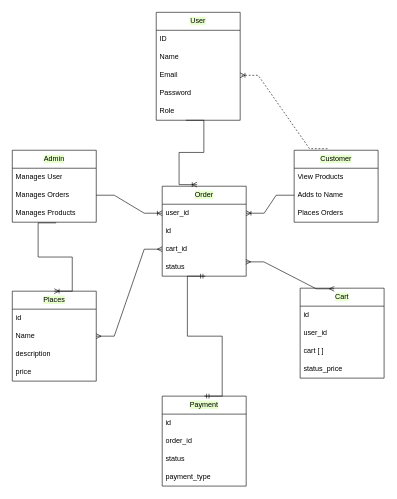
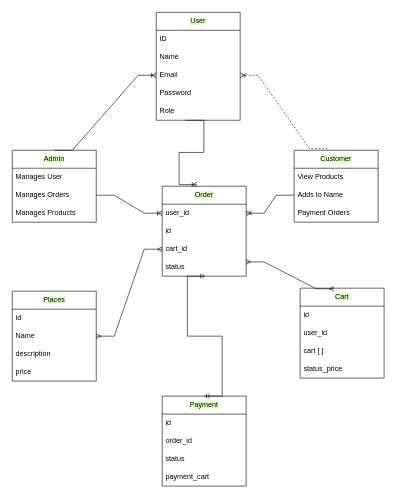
edge "Admin" -> "Email": added
node "Places Orders": label "Places Orders" -> "Payment Orders"
edge "Manages Products" -> "Places": removed
node "payment_type": label "payment_type" -> "payment_cart"
